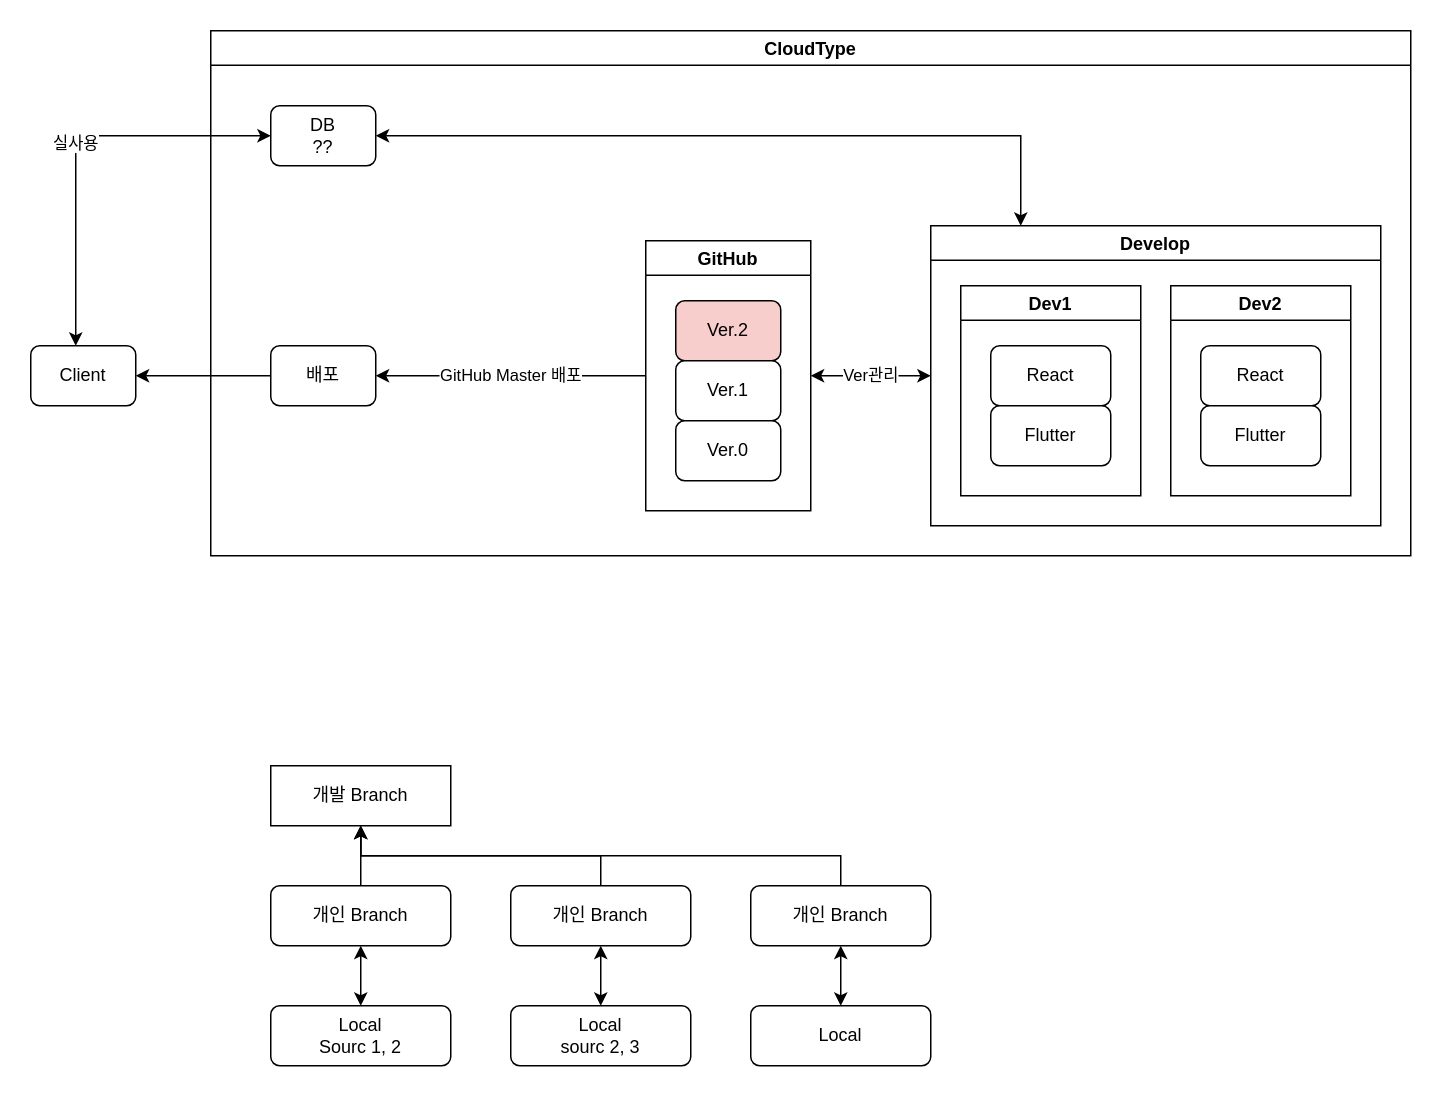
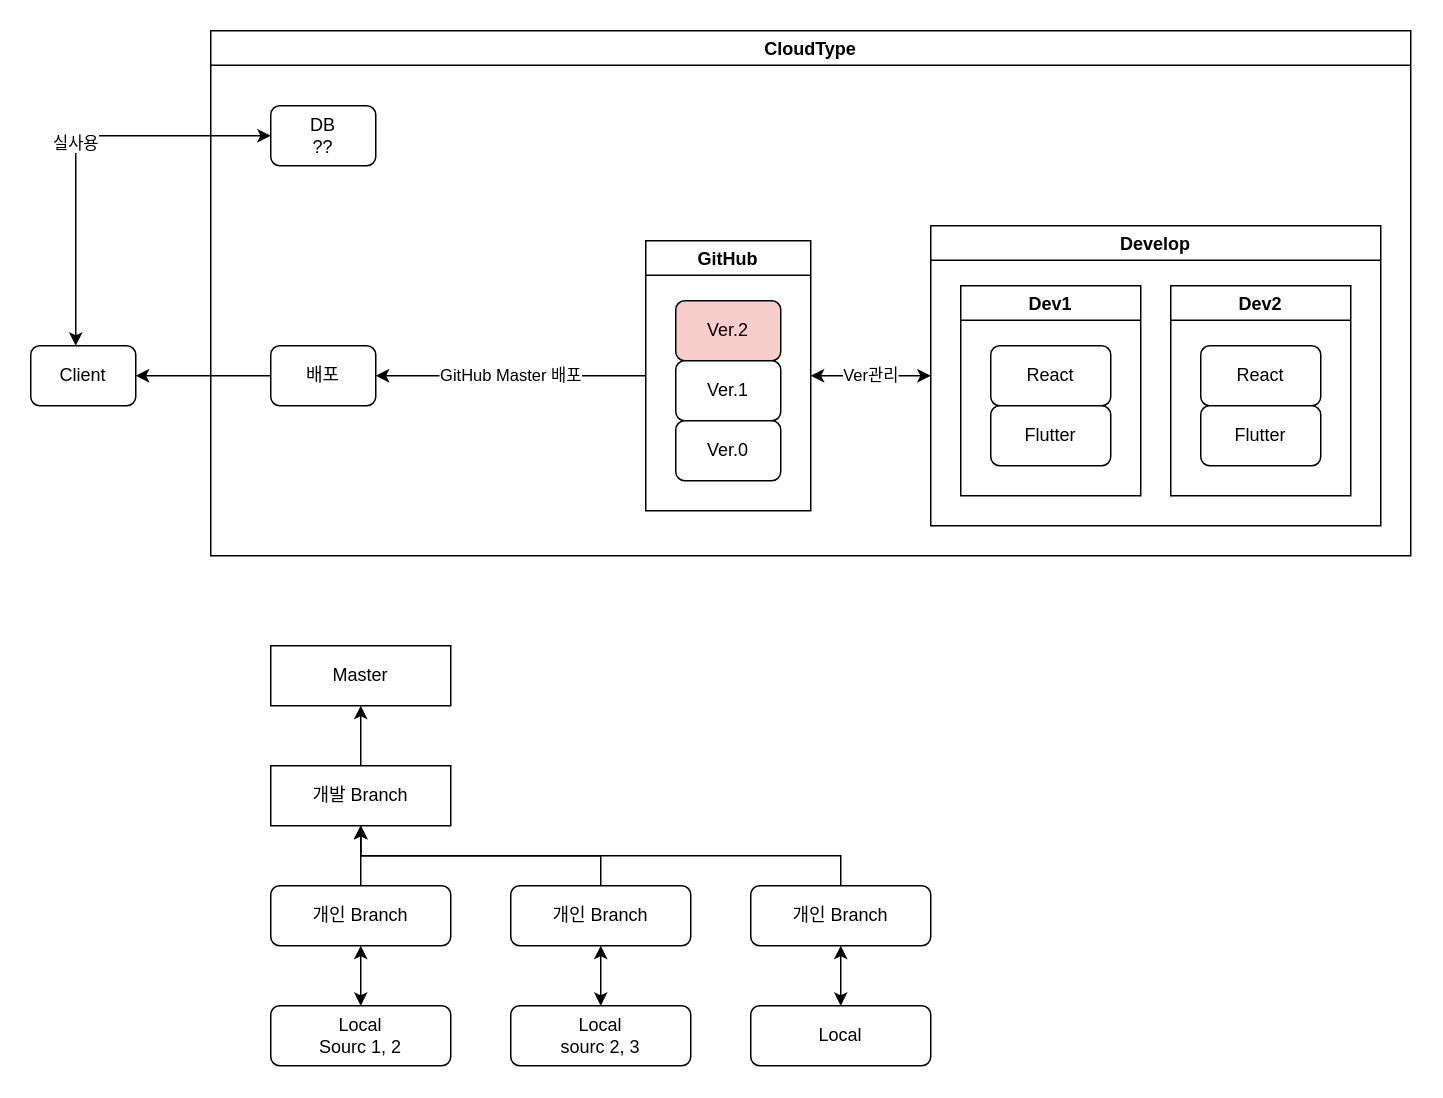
edge "DB ??" -- "Develop": removed
node "Master": added
edge "개발 Branch" -> "Master": added
